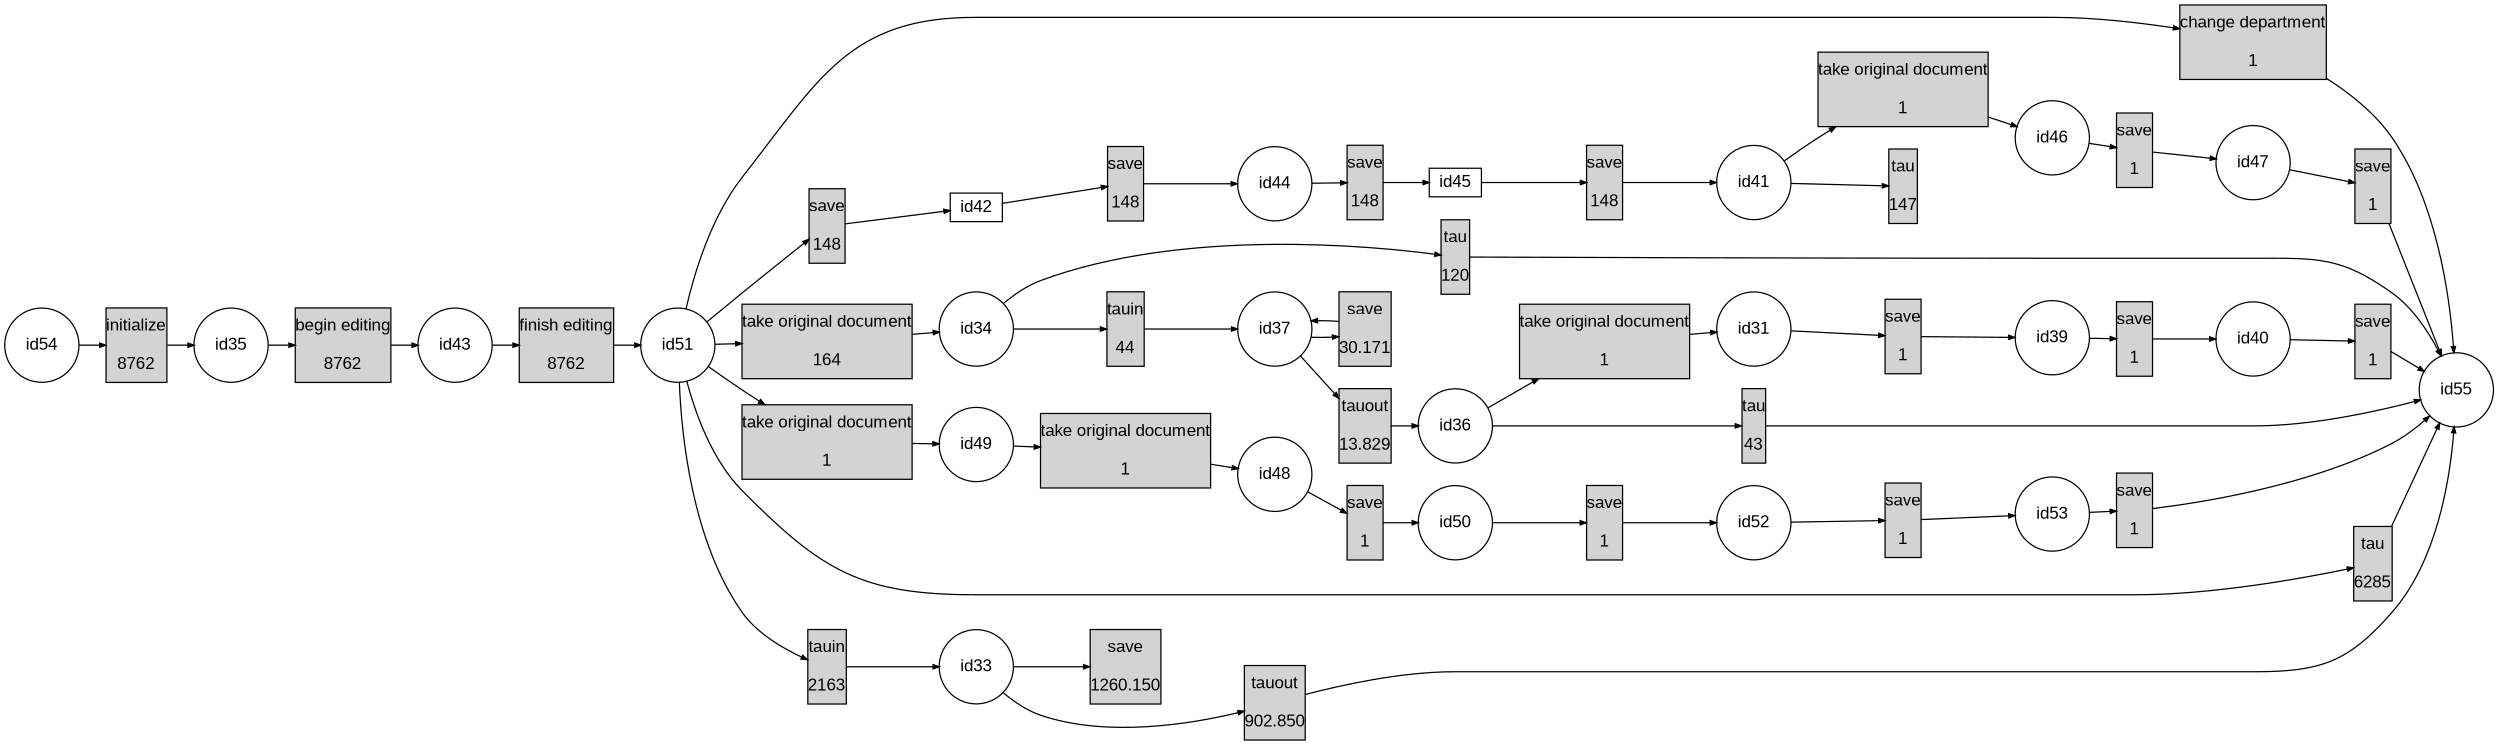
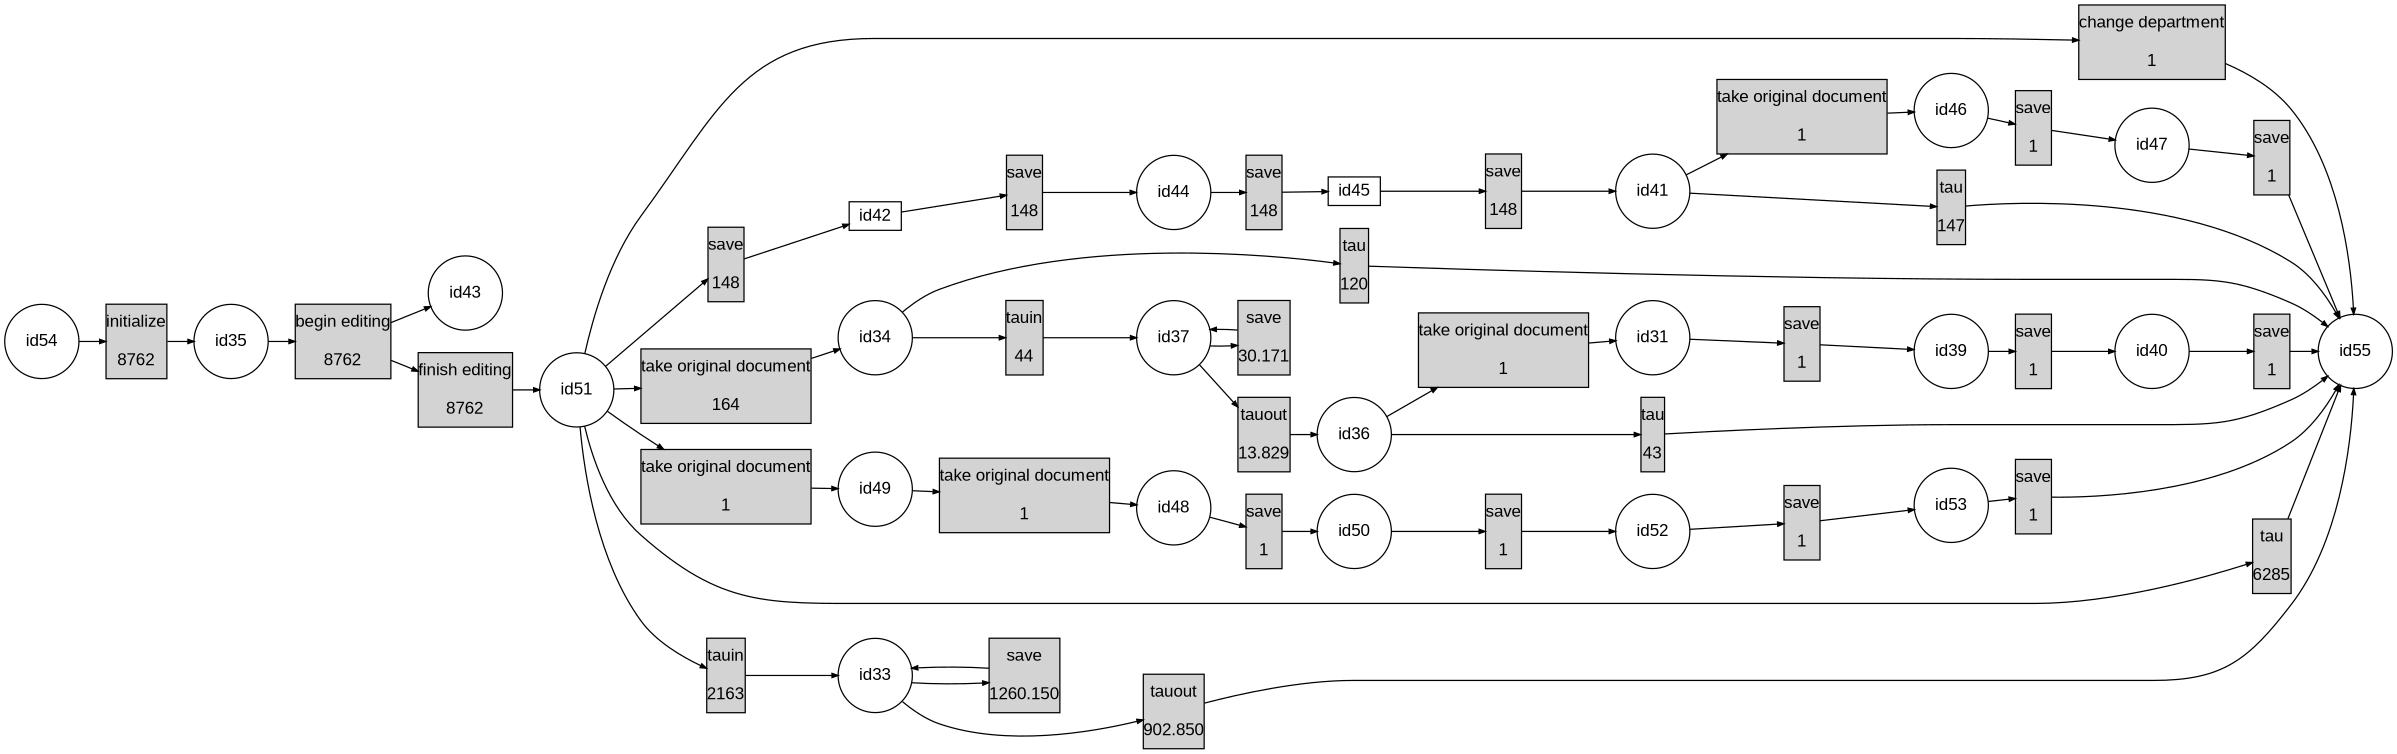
edge "tau 147" -> "id55": added
edge "id43" -> "finish editing 8762": now "begin editing 8762" -> "finish editing 8762"
edge "save 1260.150" -> "id33": added
